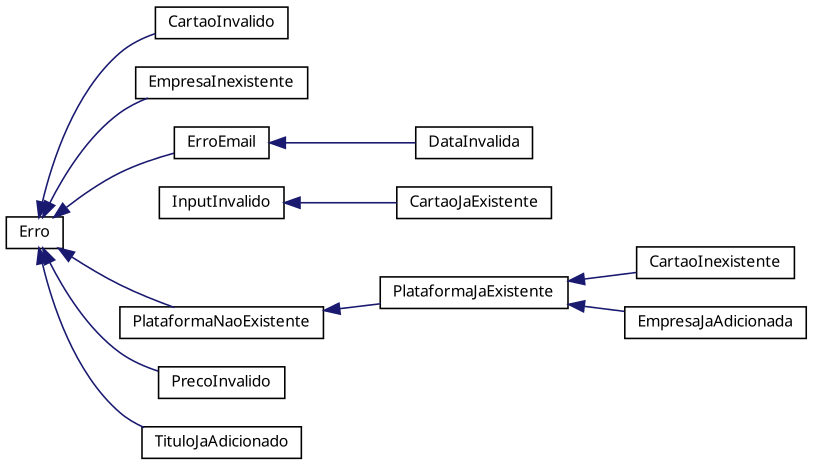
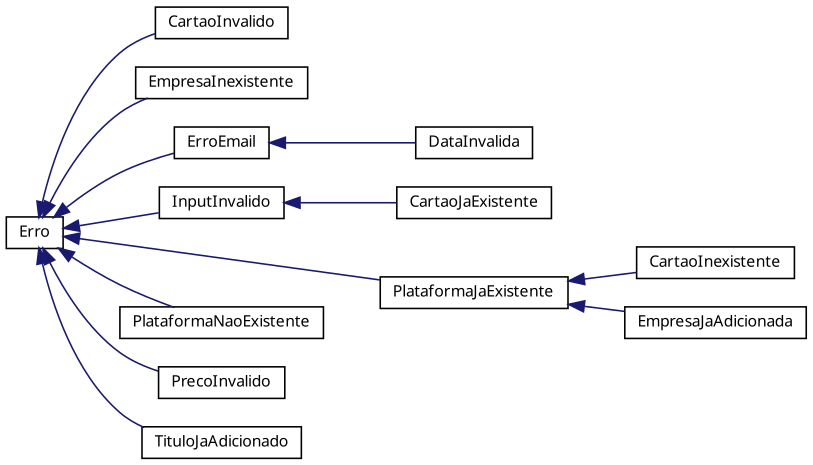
edge "InputInvalido" -> "Erro": added
edge "PlataformaJaExistente" -> "PlataformaNaoExistente": now "PlataformaJaExistente" -> "Erro"
